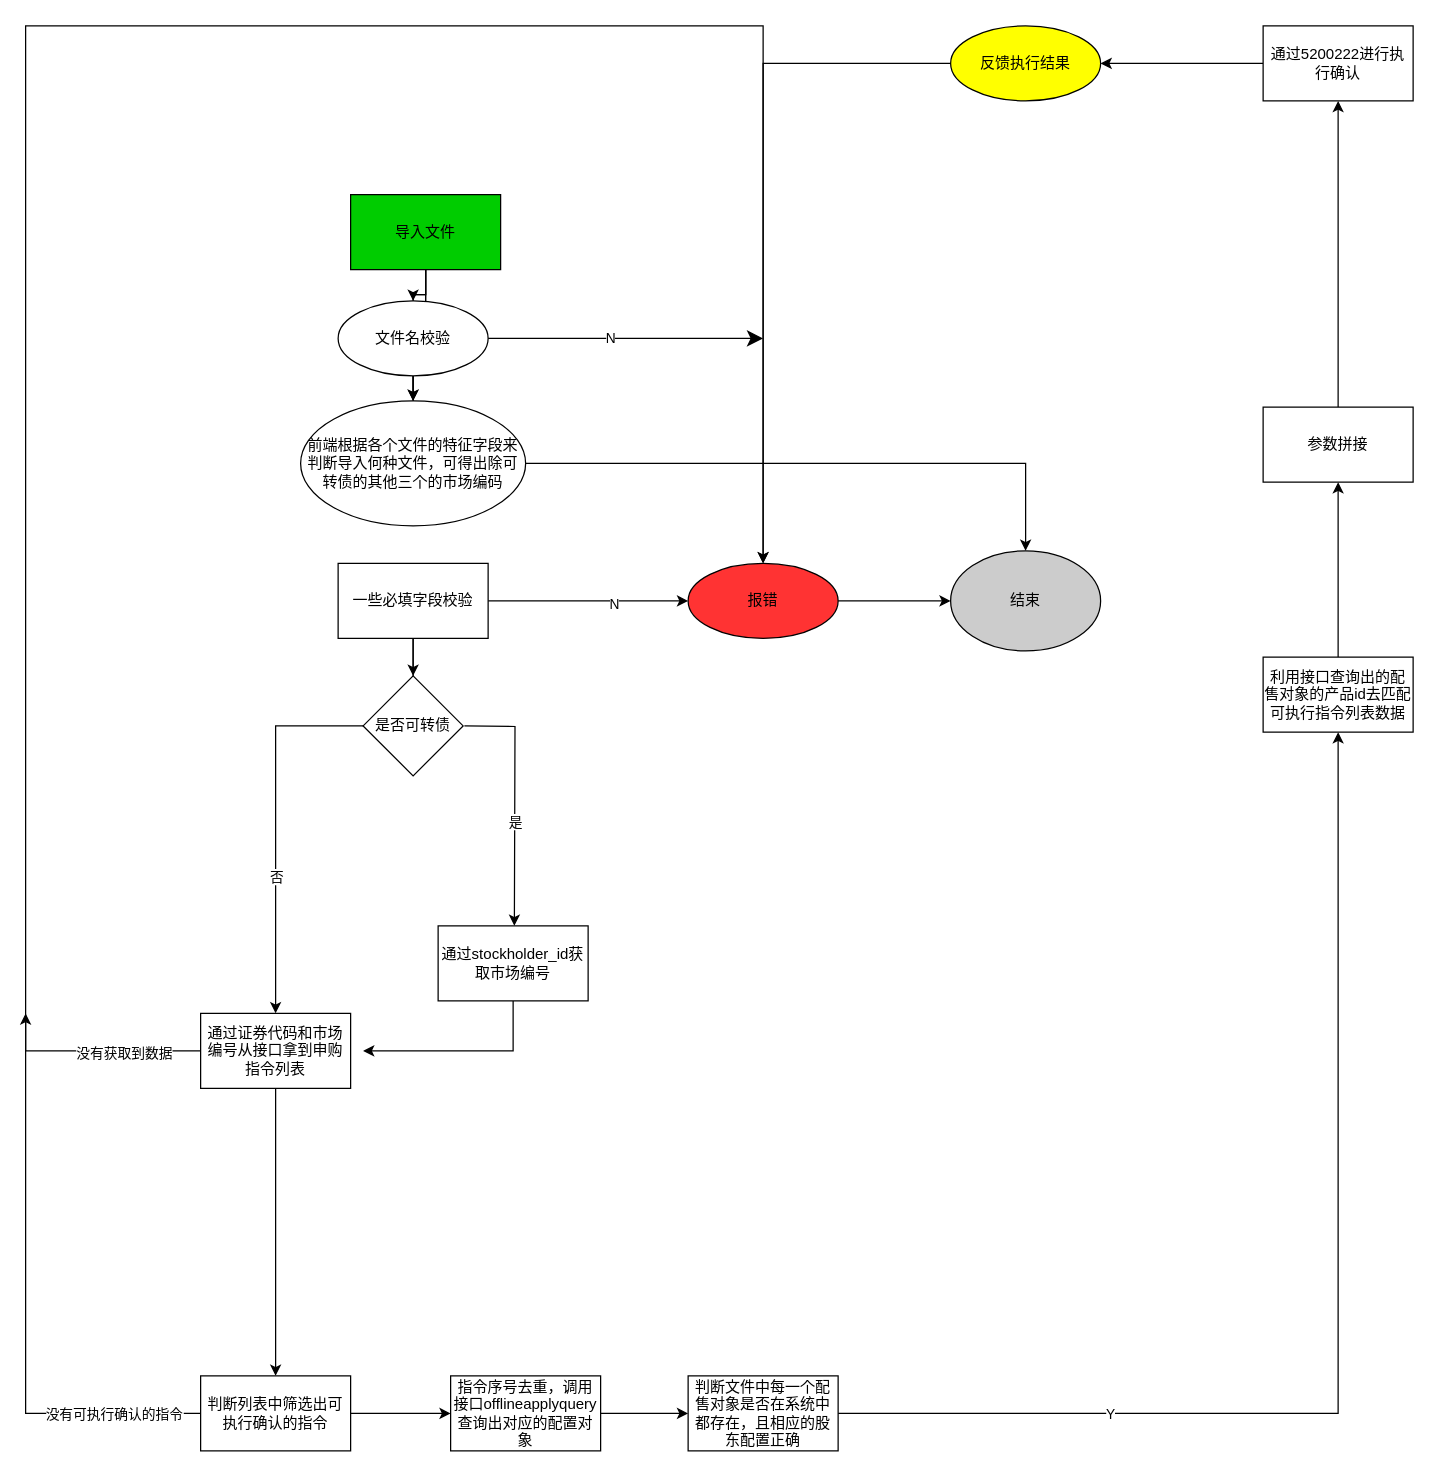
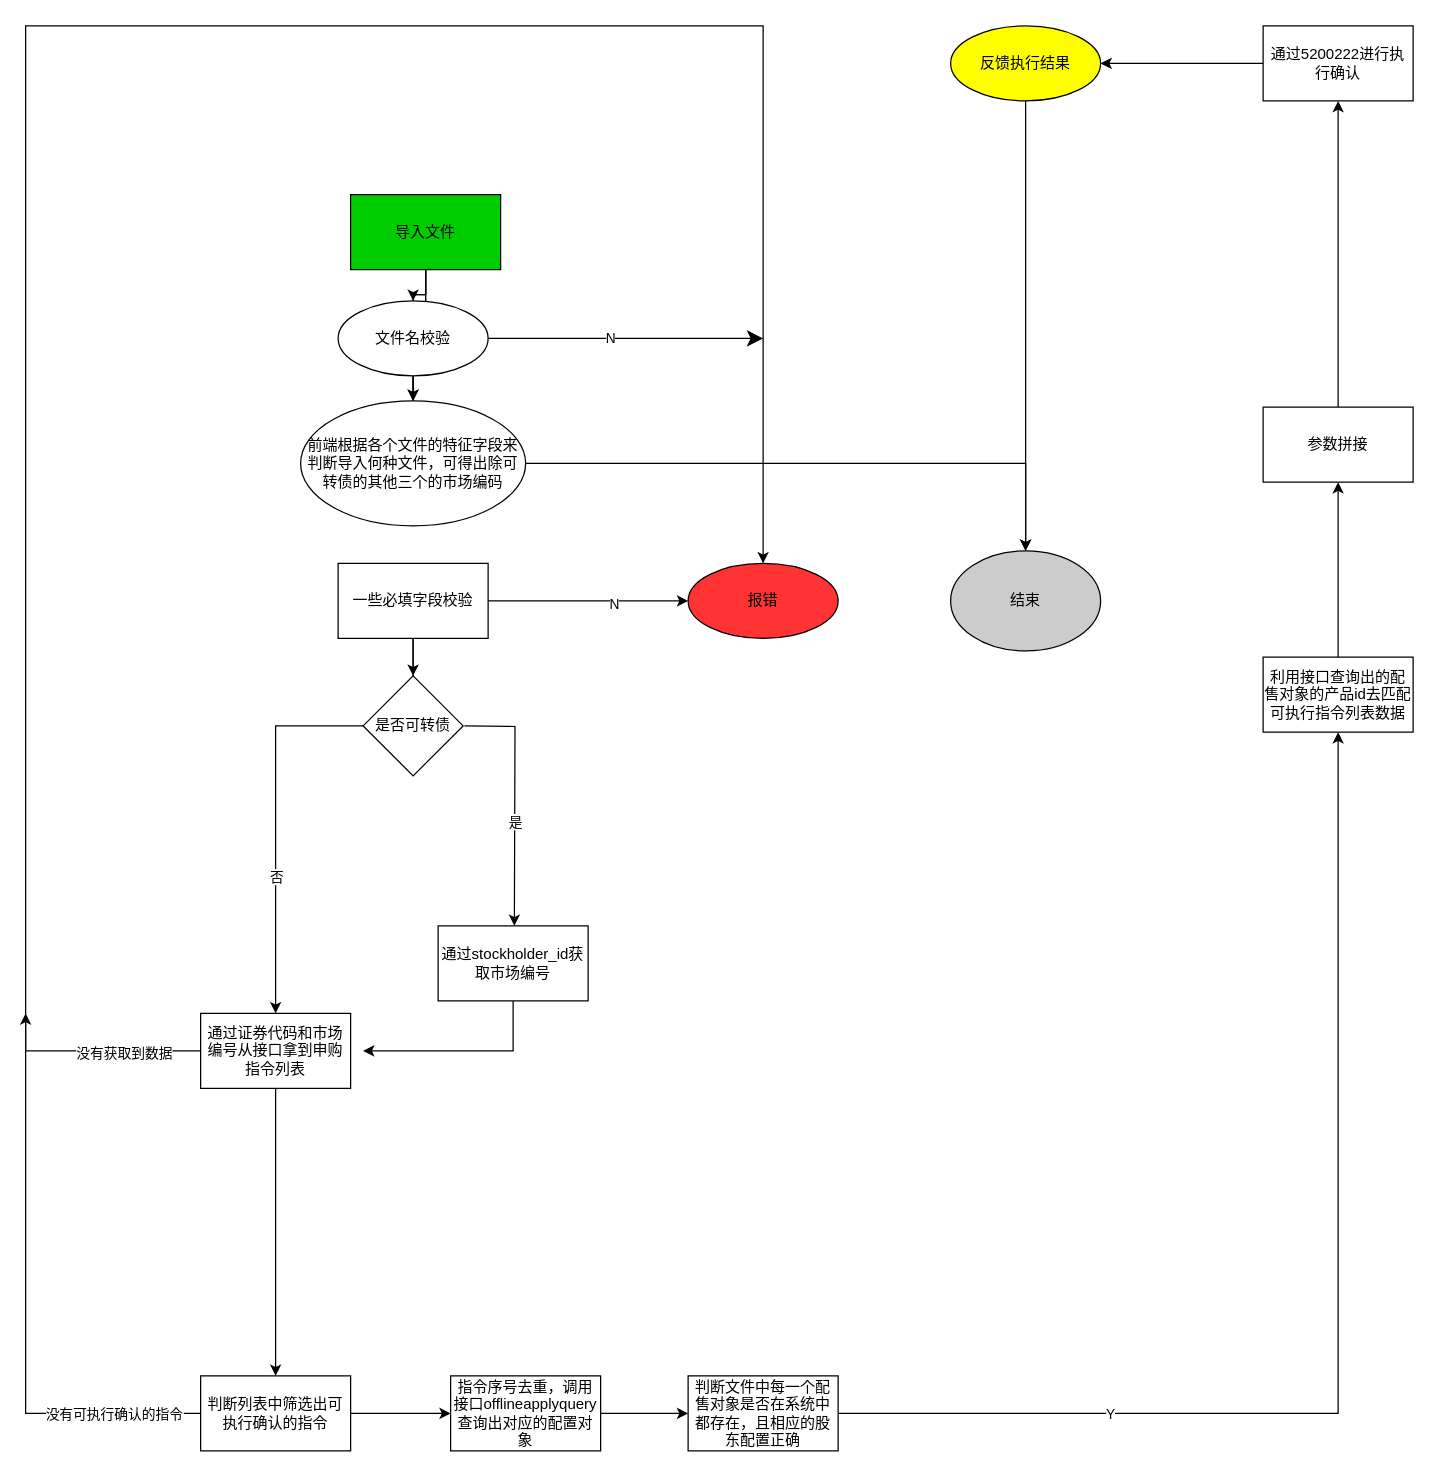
edge "反馈执行结果" -> "报错": now "反馈执行结果" -> "结束"
edge "报错" -> "结束": removed
